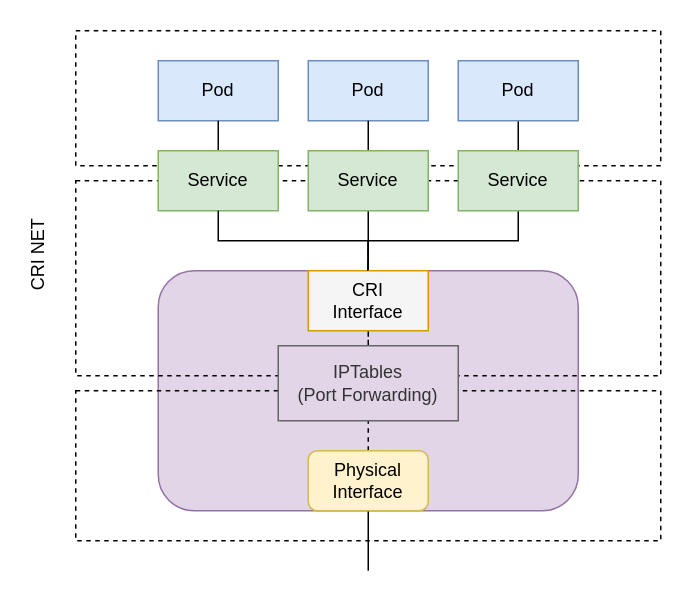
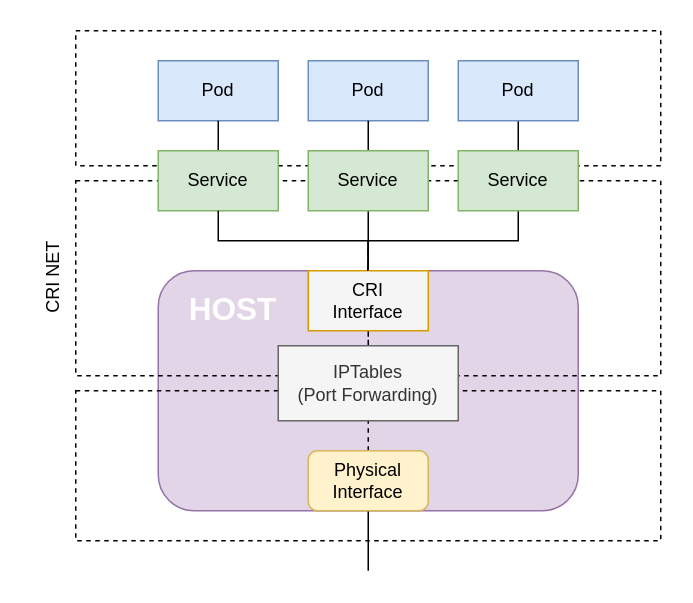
node "CRI NET": moved (38, 256) -> (53, 278)
node "HOST": added
node "IPTables (Port Forwarding)": fillcolor #e1d5e7 -> #f5f5f5
